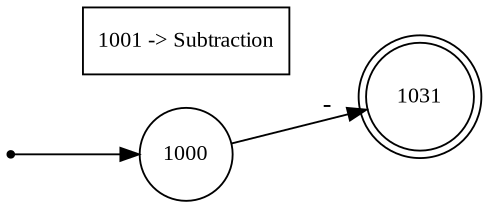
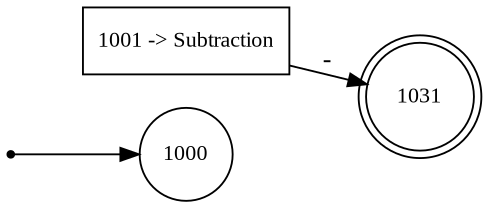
edge "1000" -> "1031": now "1001 -> Subtraction" -> "1031"
